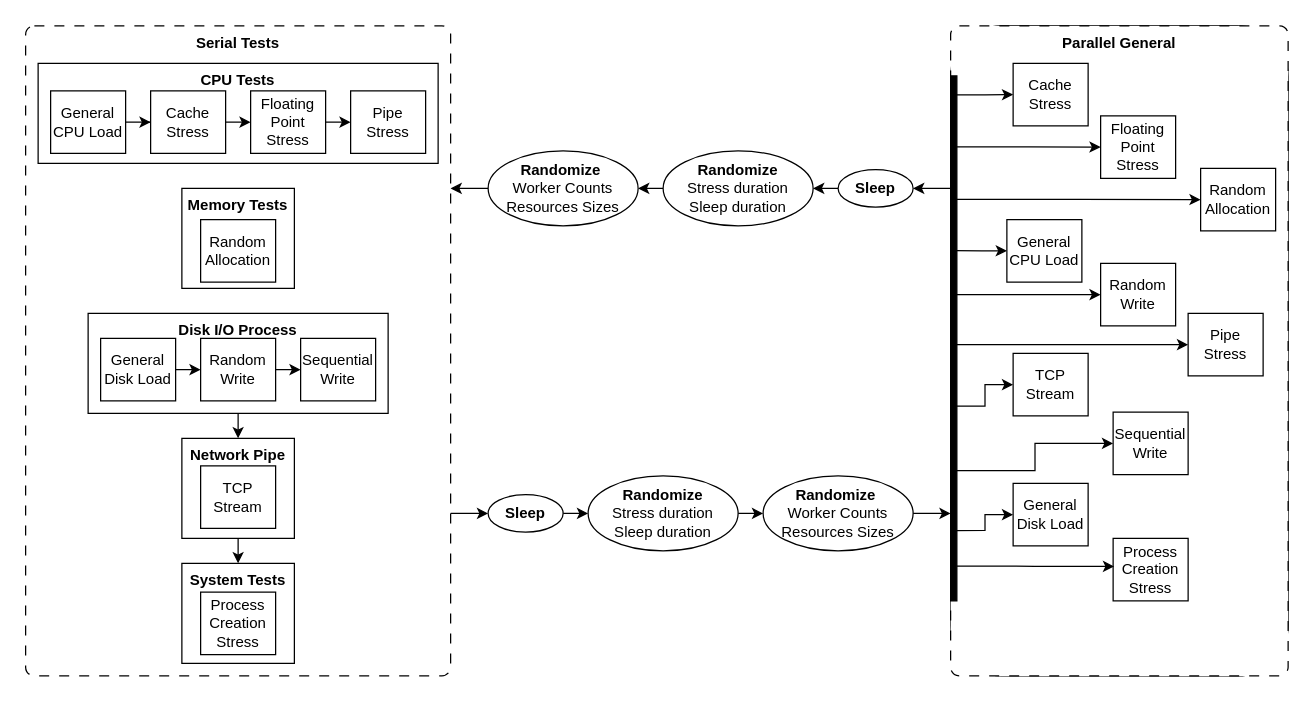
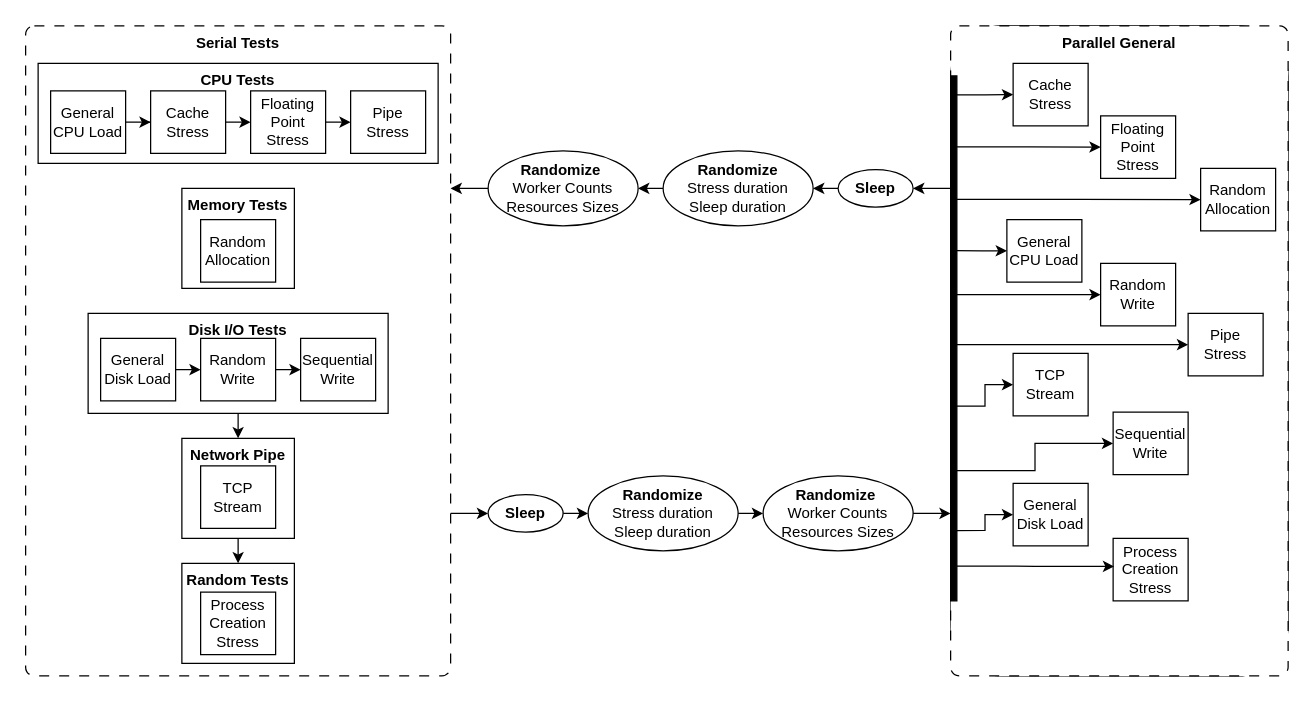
node "Disk I/O Process": label "Disk I/O Process" -> "Disk I/O Tests"
node "System Tests": label "System Tests" -> "Random Tests"
